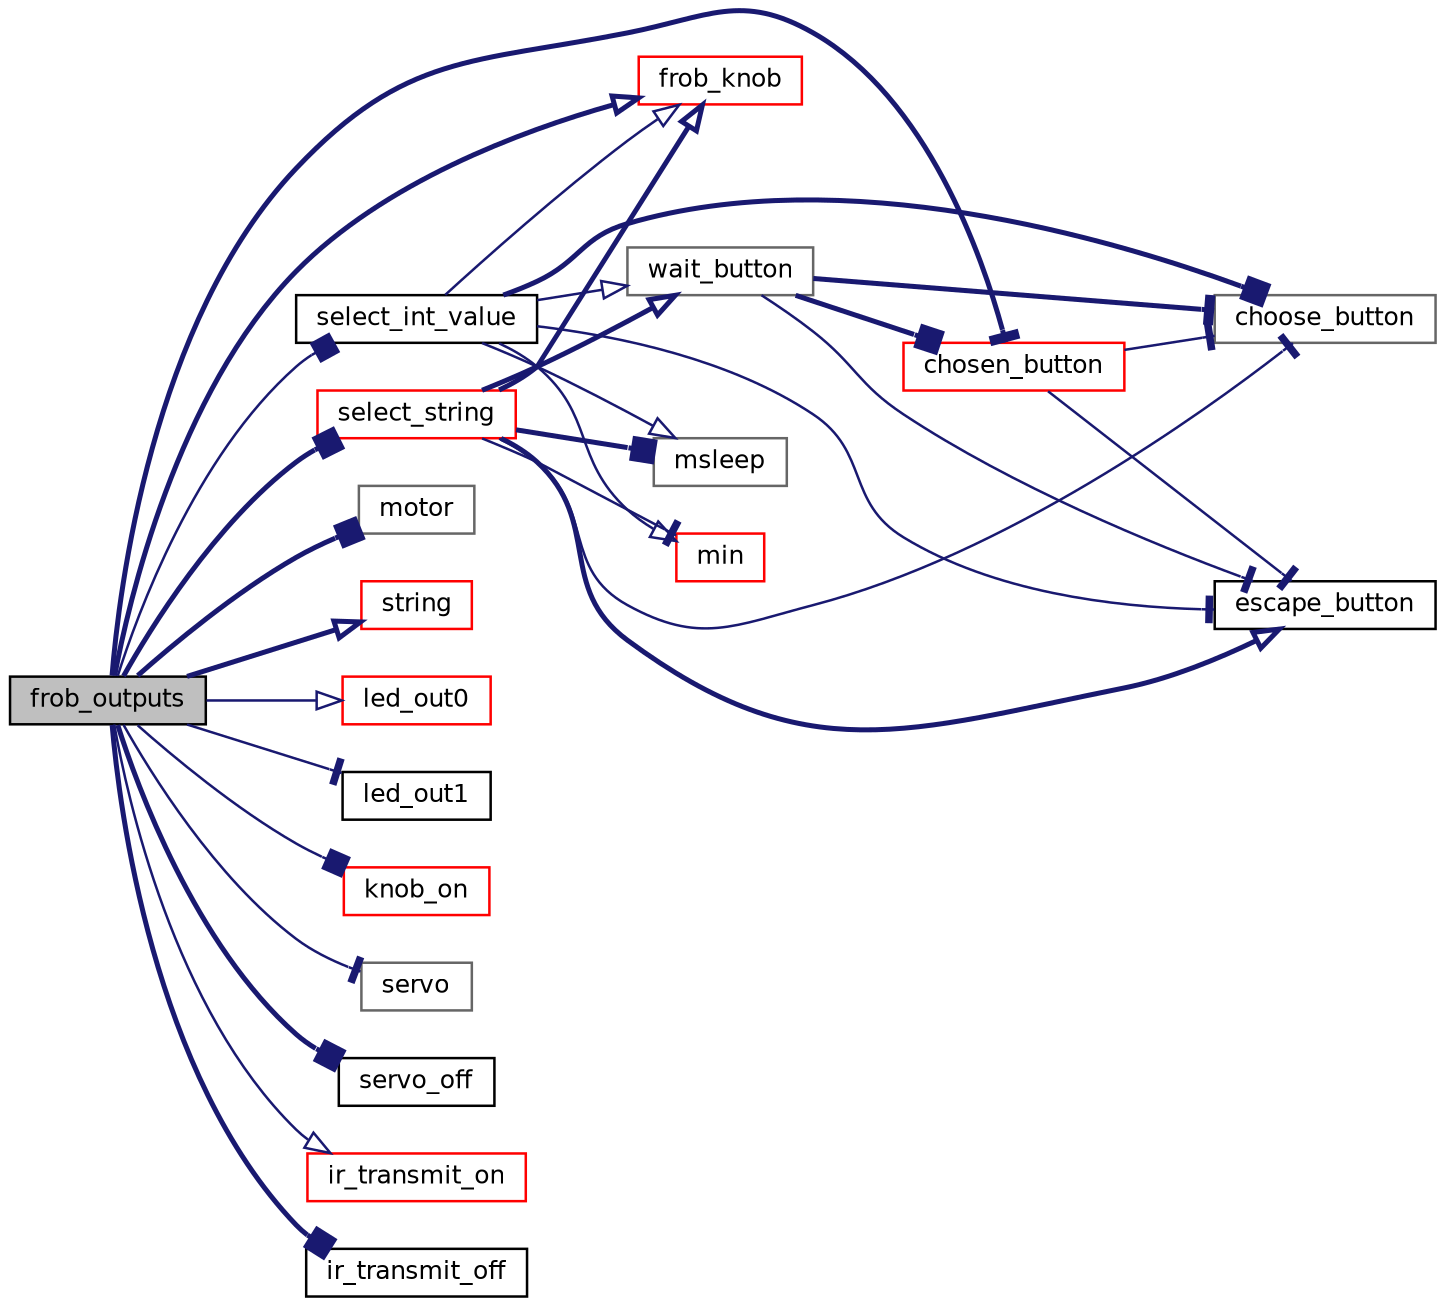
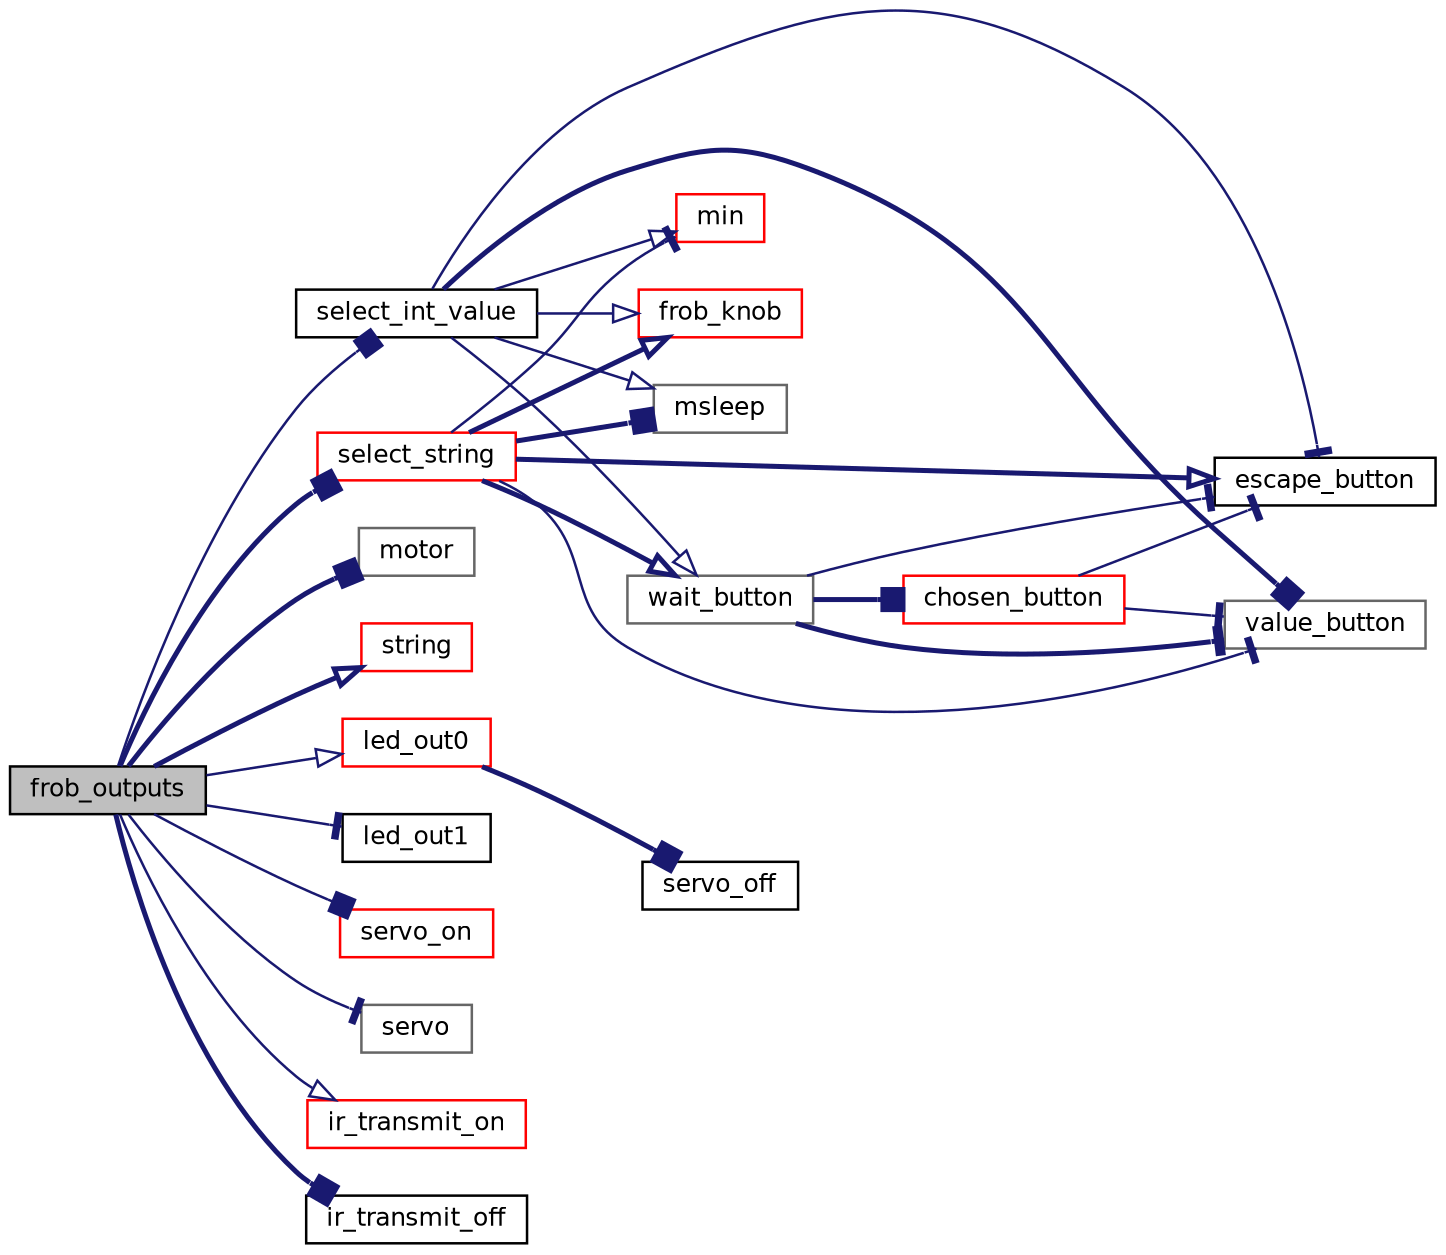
edge "frob_outputs" -> "chosen_button": removed
edge "frob_outputs" -> "frob_knob": removed
node "choose_button": label "choose_button" -> "value_button"
node "knob_on": label "knob_on" -> "servo_on"
edge "frob_outputs" -> "servo_off": now "led_out0" -> "servo_off"
